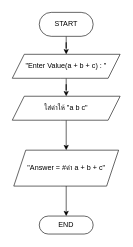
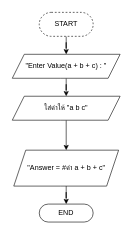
node "START": style solid -> dashed
node "END": moved (66, 225) -> (66, 213)
